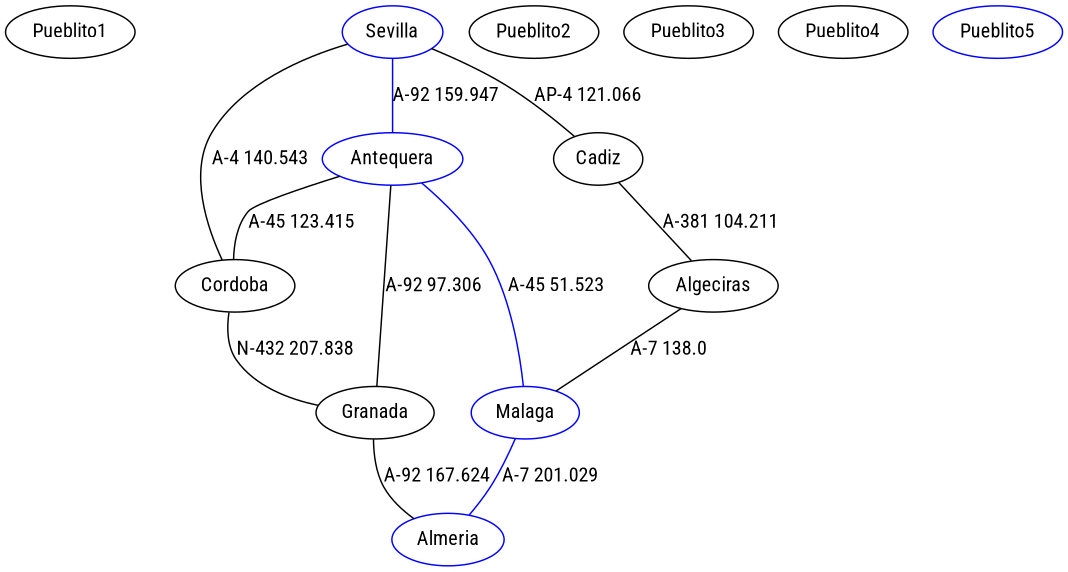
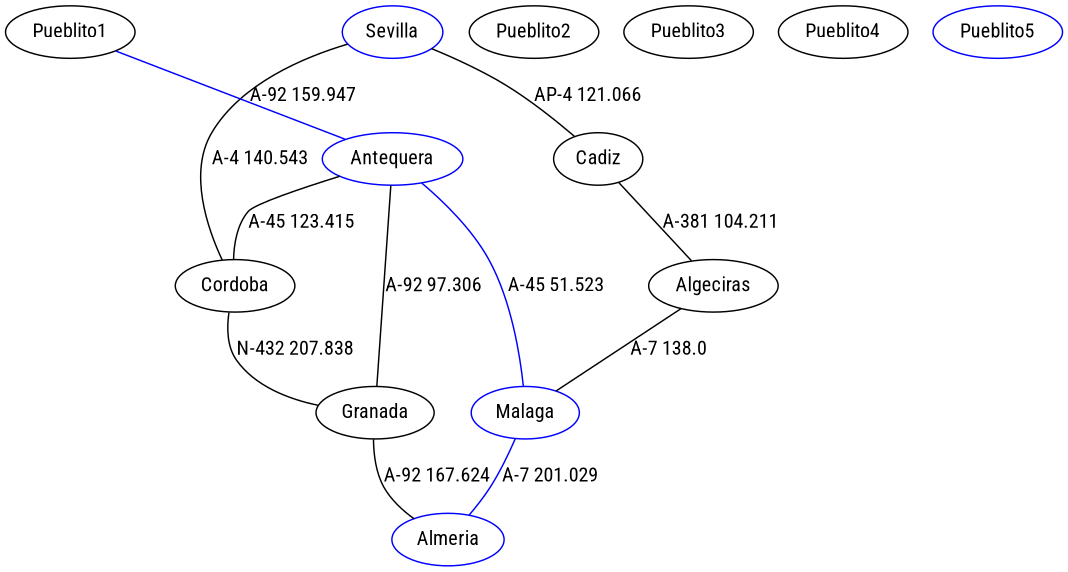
edge "Sevilla" -- "Antequera": now "Pueblito1" -- "Antequera"
